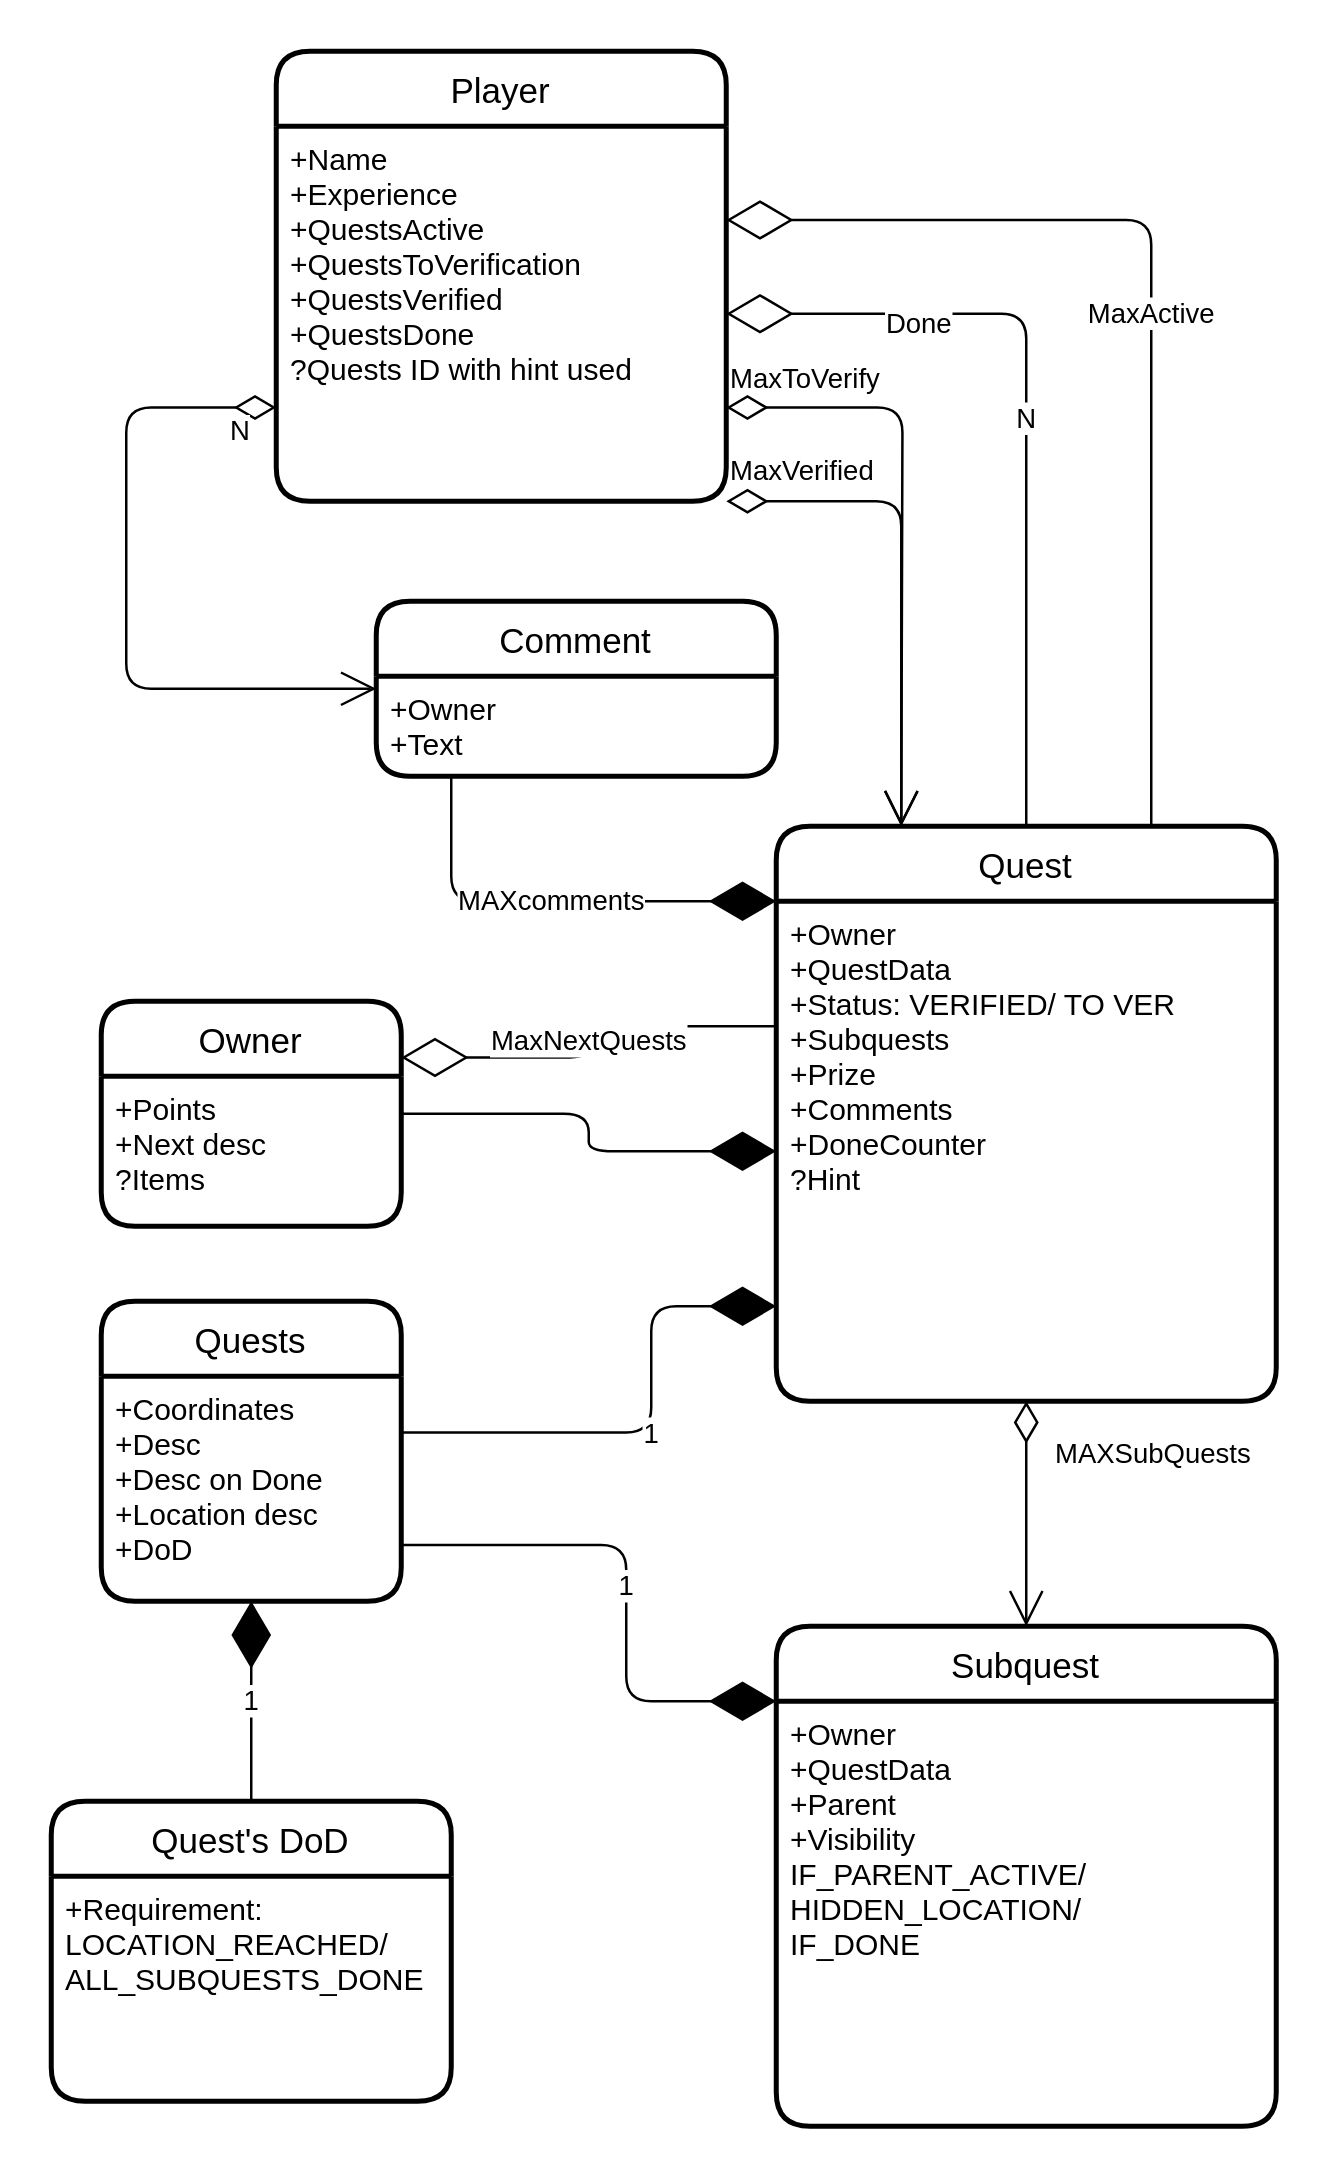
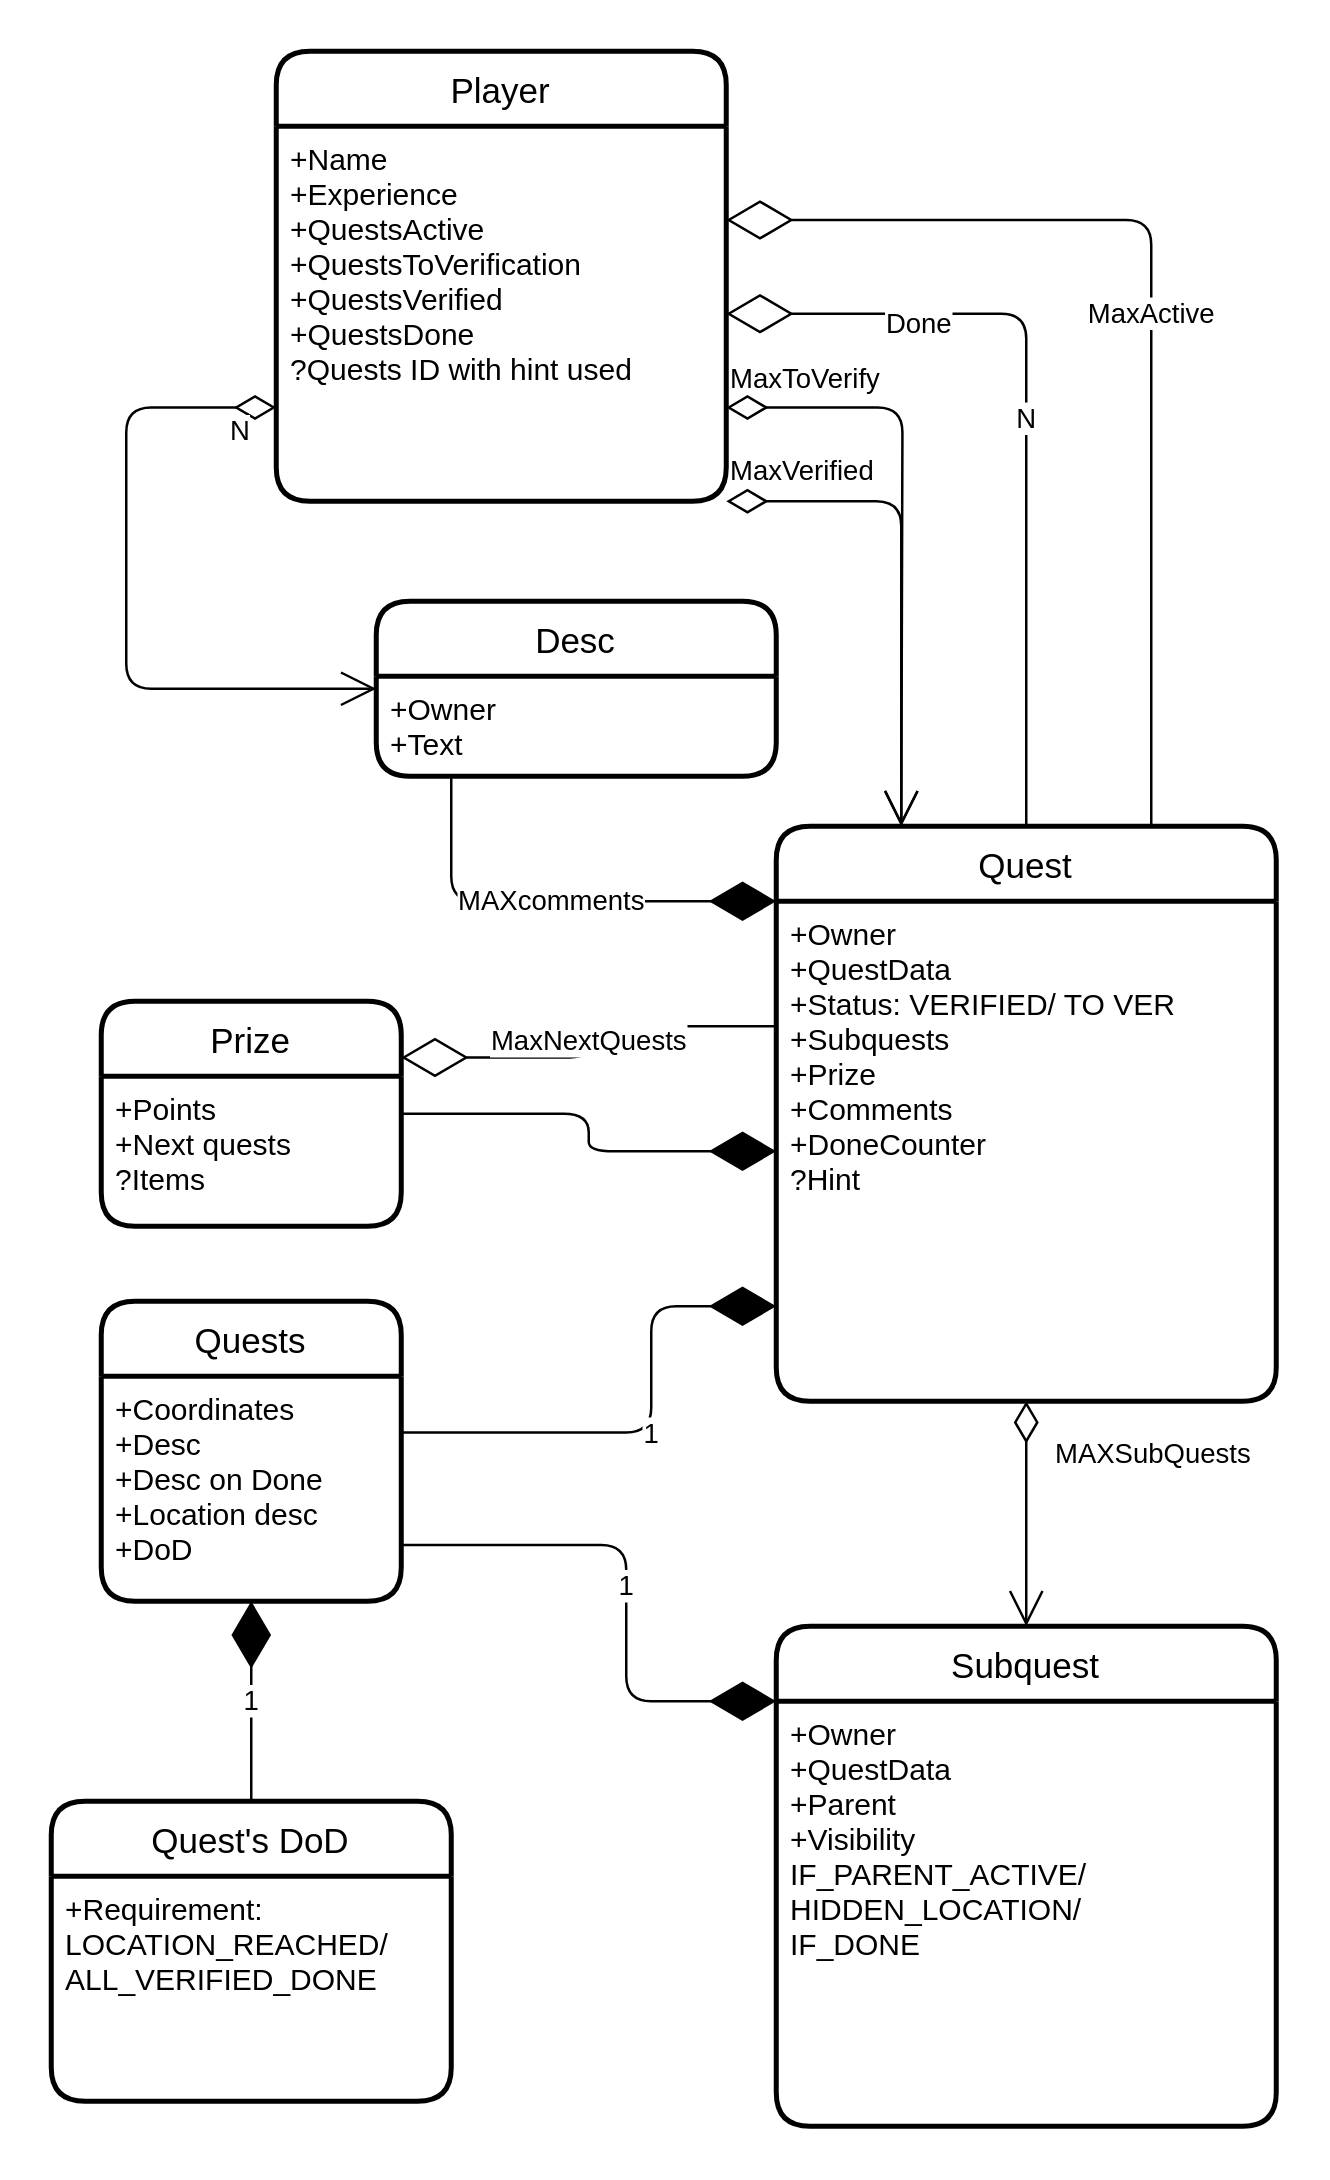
node "Comment": label "Comment" -> "Desc"
node "Owner": label "Owner" -> "Prize"
node "+Points +Next desc ?Items": label "+Points +Next desc ?Items" -> "+Points +Next quests ?Items"
node "+Requirement: LOCATION_REACHED/ ALL_SUBQUESTS_DONE": label "+Requirement: LOCATION_REACHED/ ALL_SUBQUESTS_DONE" -> "+Requirement: LOCATION_REACHED/ ALL_VERIFIED_DONE"
